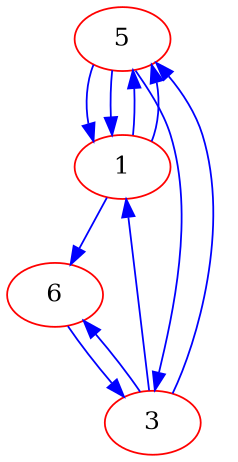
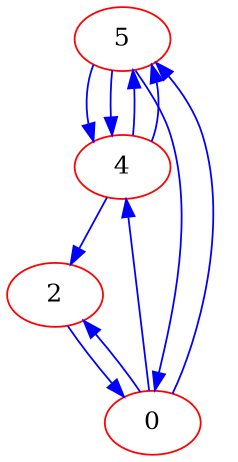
node "1": label "1" -> "4"
node "6": label "6" -> "2"
node "3": label "3" -> "0"
